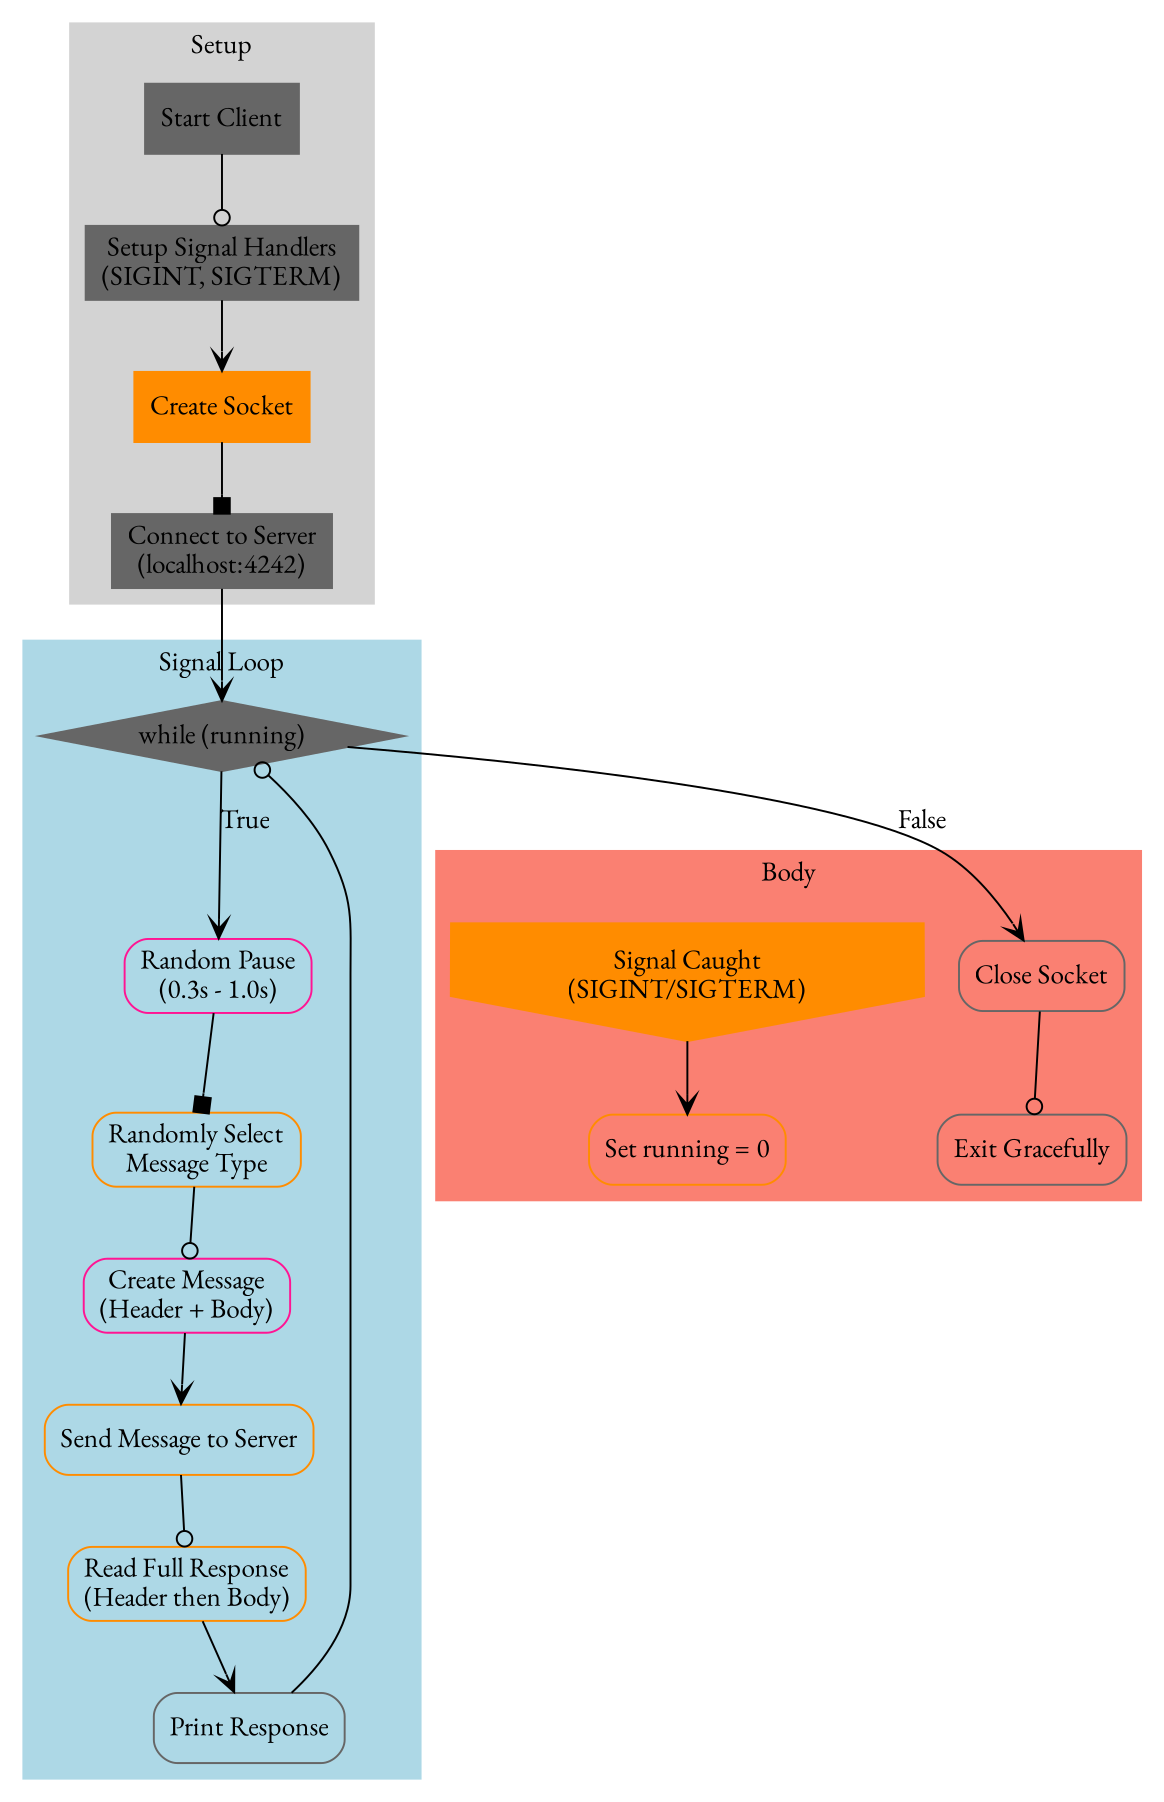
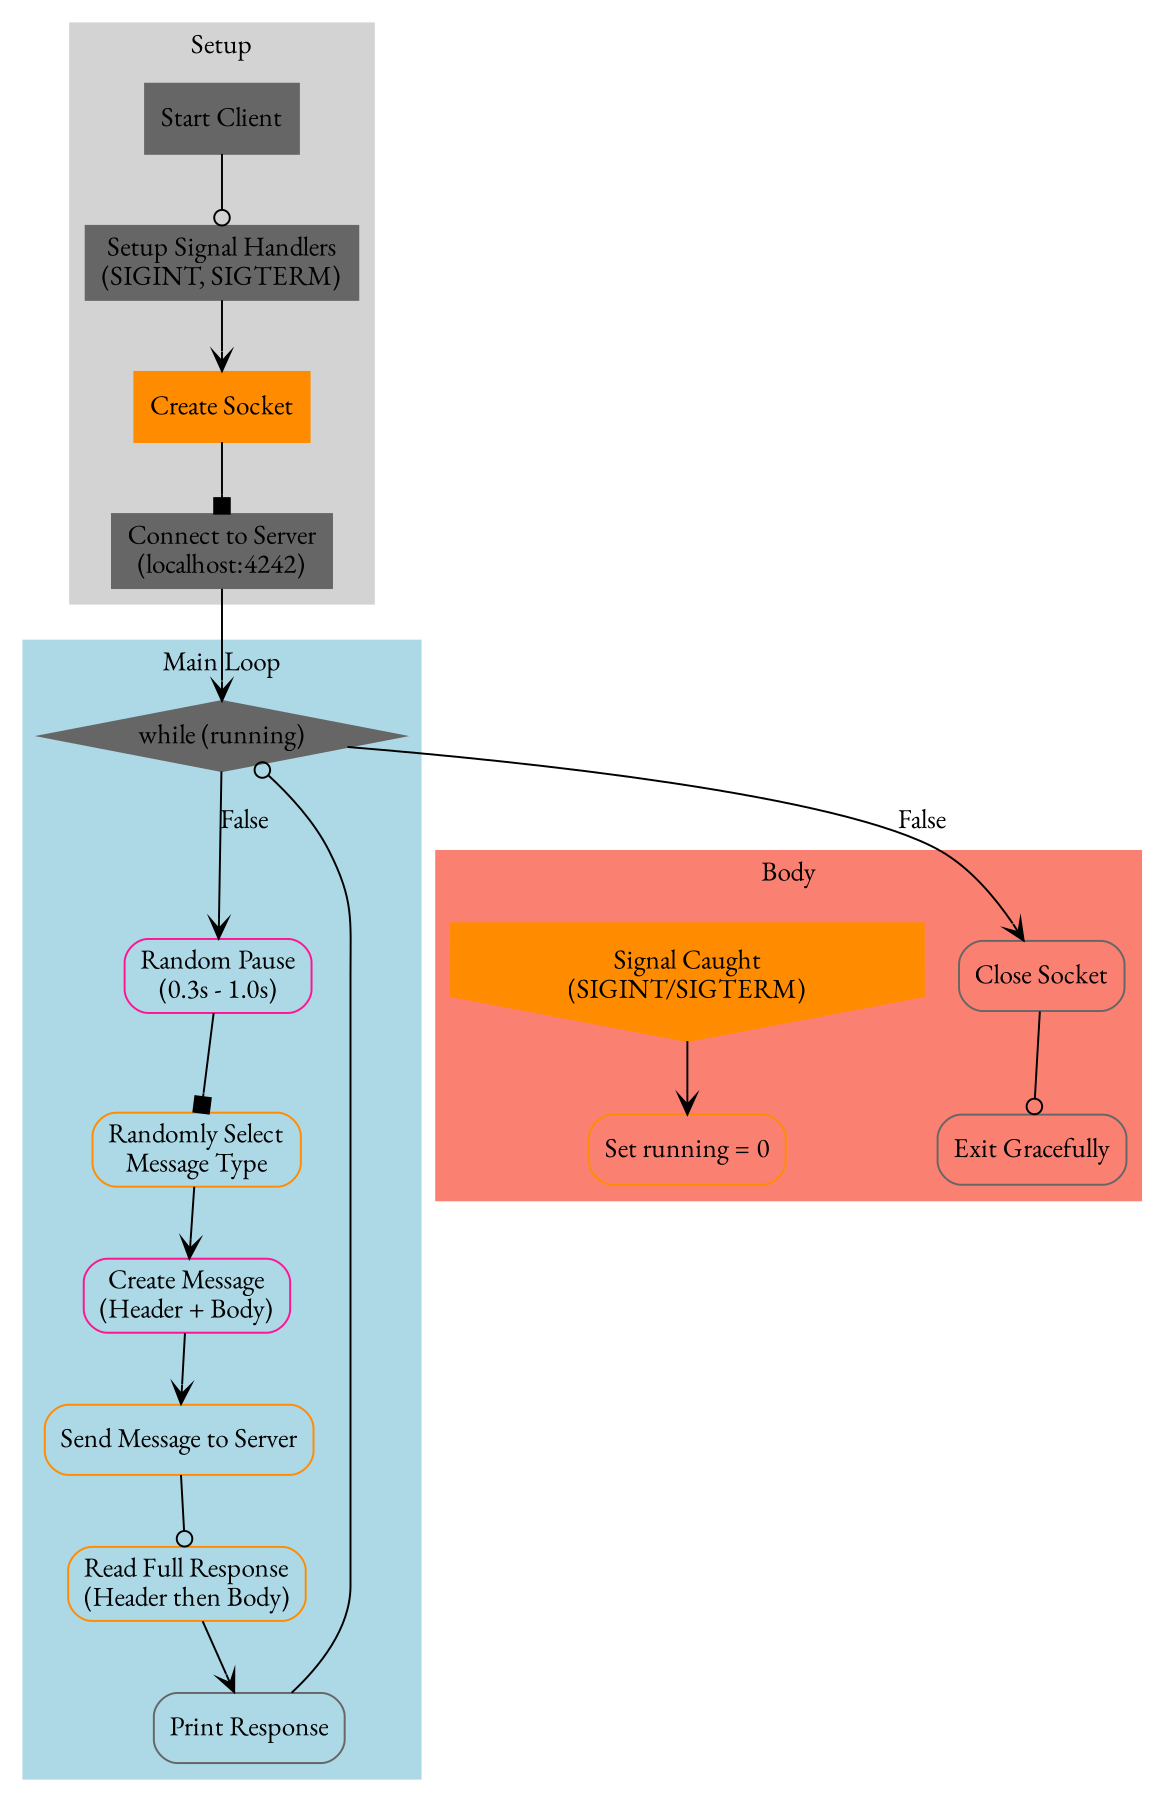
cluster "Signal Loop": label "Signal Loop" -> "Main Loop"
edge "while (running)" -> "Random Pause (0.3s - 1.0s)": label "True" -> "False"
edge "Randomly Select Message Type" -> "Create Message (Header + Body)": arrowhead odot -> vee
